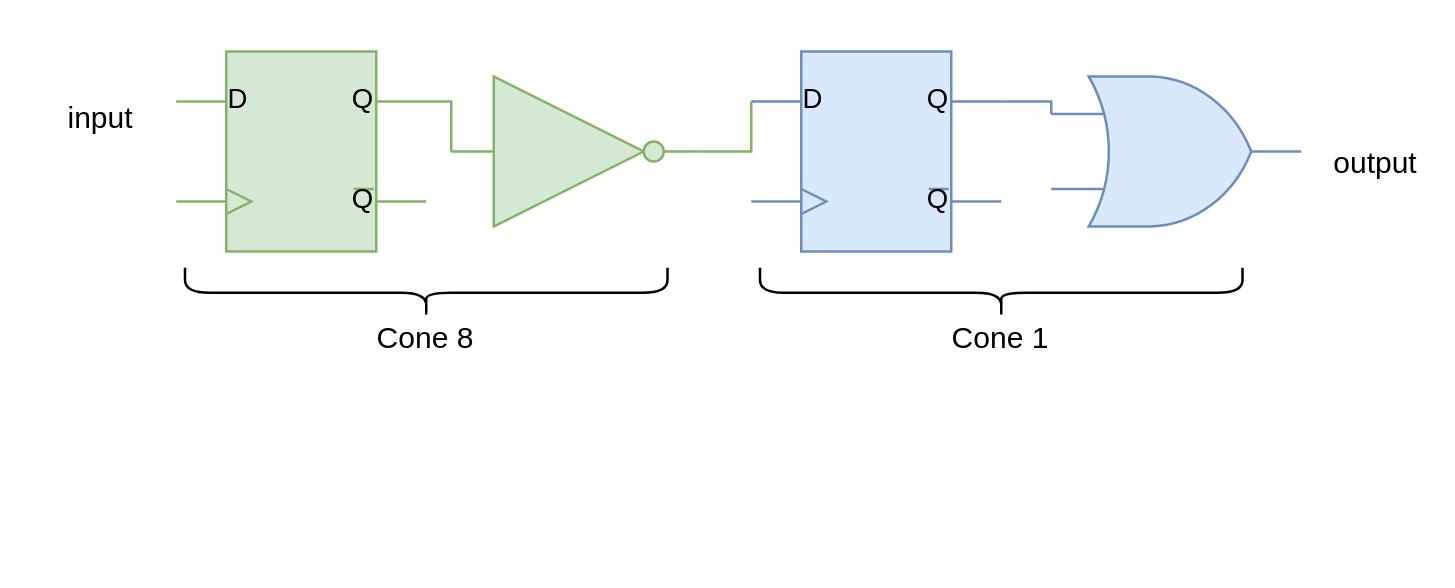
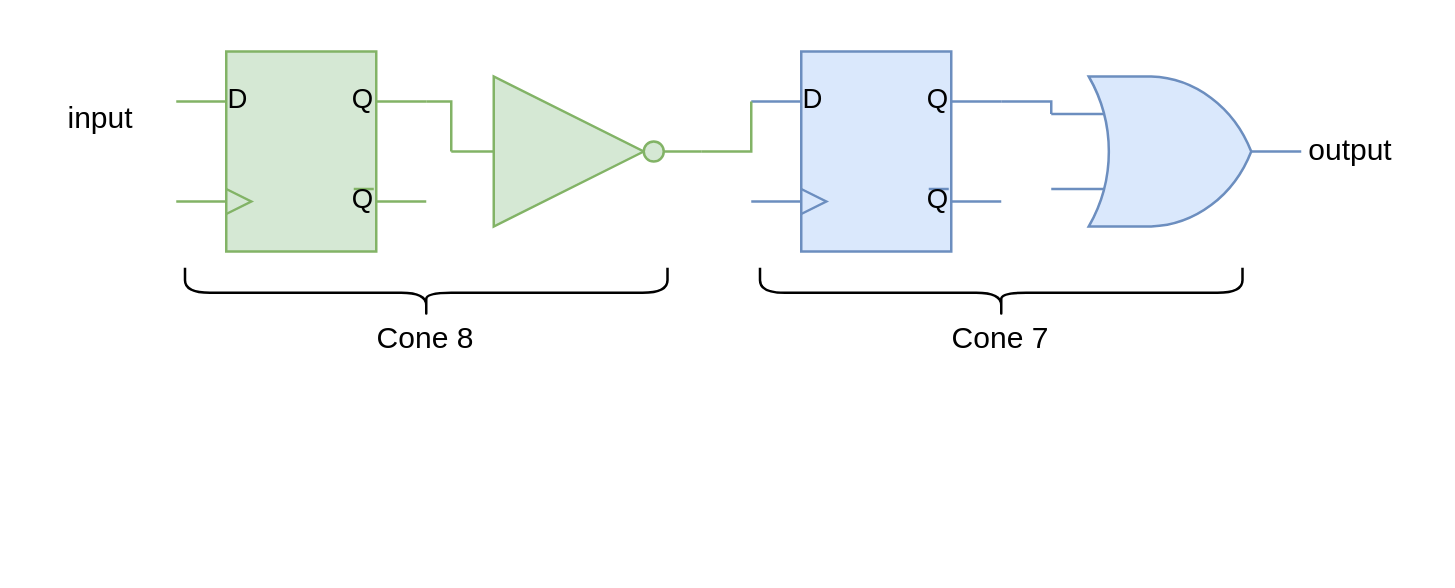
node "output": moved (1376, 164) -> (1351, 151)
node "Cone 1": label "Cone 1" -> "Cone 7"
